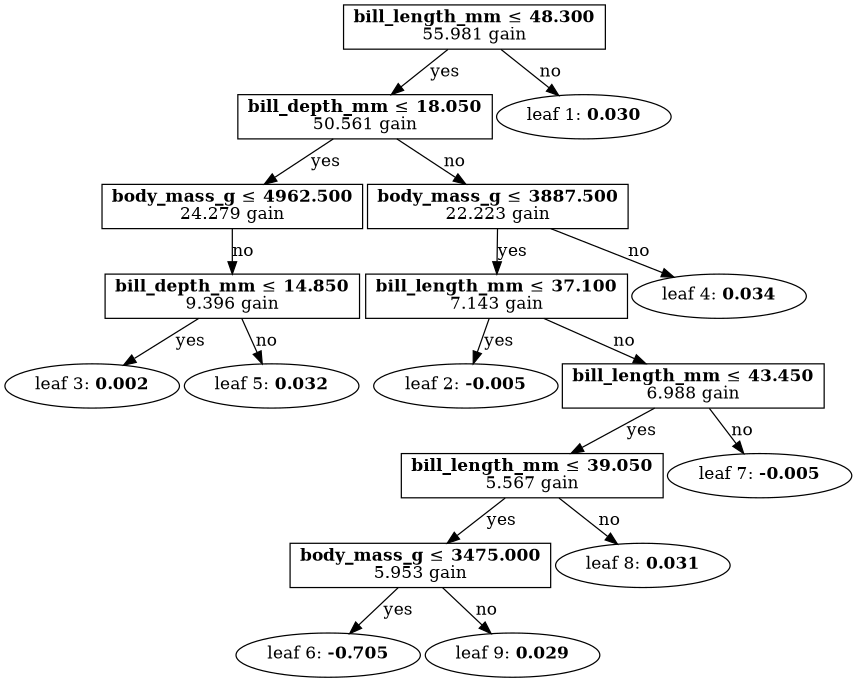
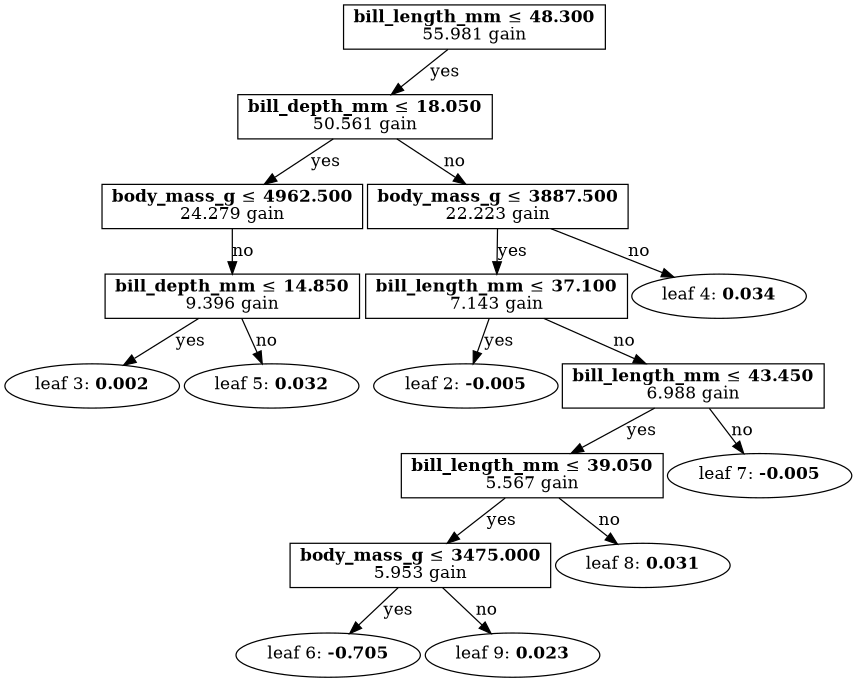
node "leaf 1:": removed
node "leaf 9:": text "0.029" -> "0.023"
